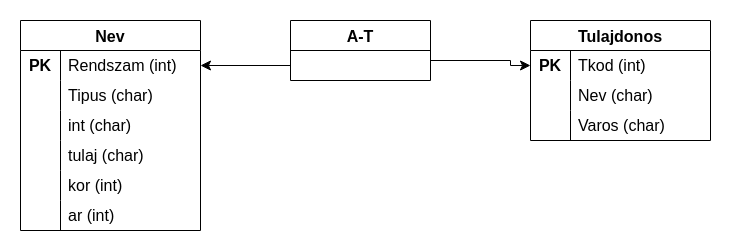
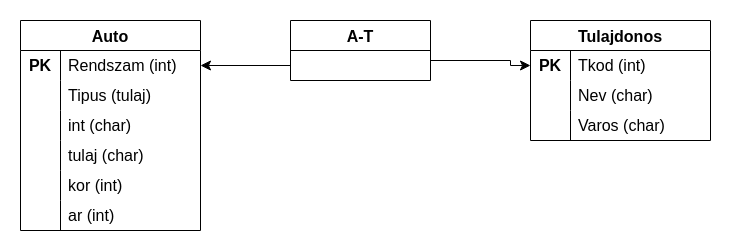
node "Nev": label "Nev" -> "Auto"
node "Tipus (char)": label "Tipus (char)" -> "Tipus (tulaj)"
